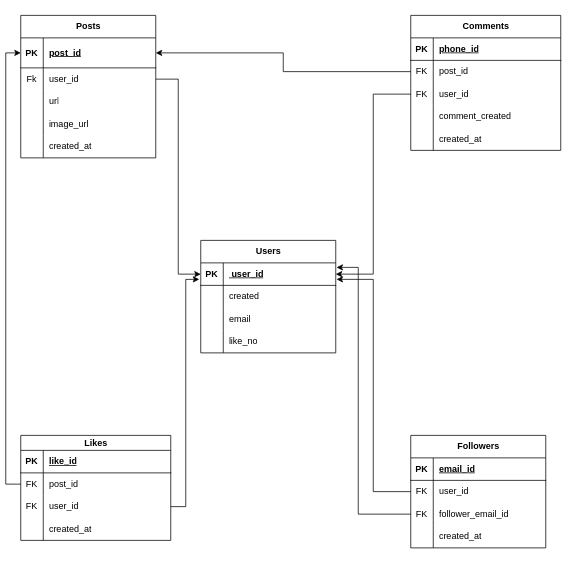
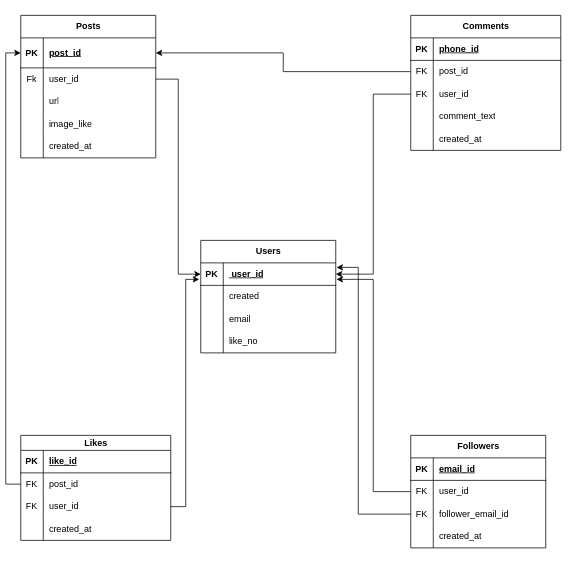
node "comment_created": label "comment_created" -> "comment_text"
node "image_url": label "image_url" -> "image_like"
